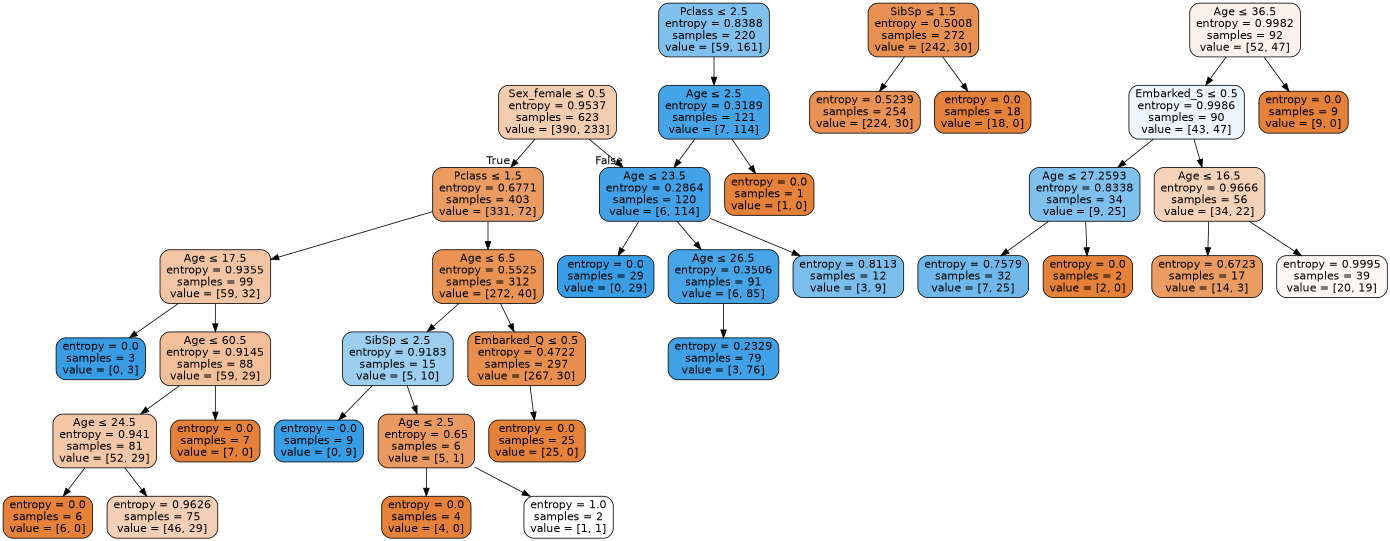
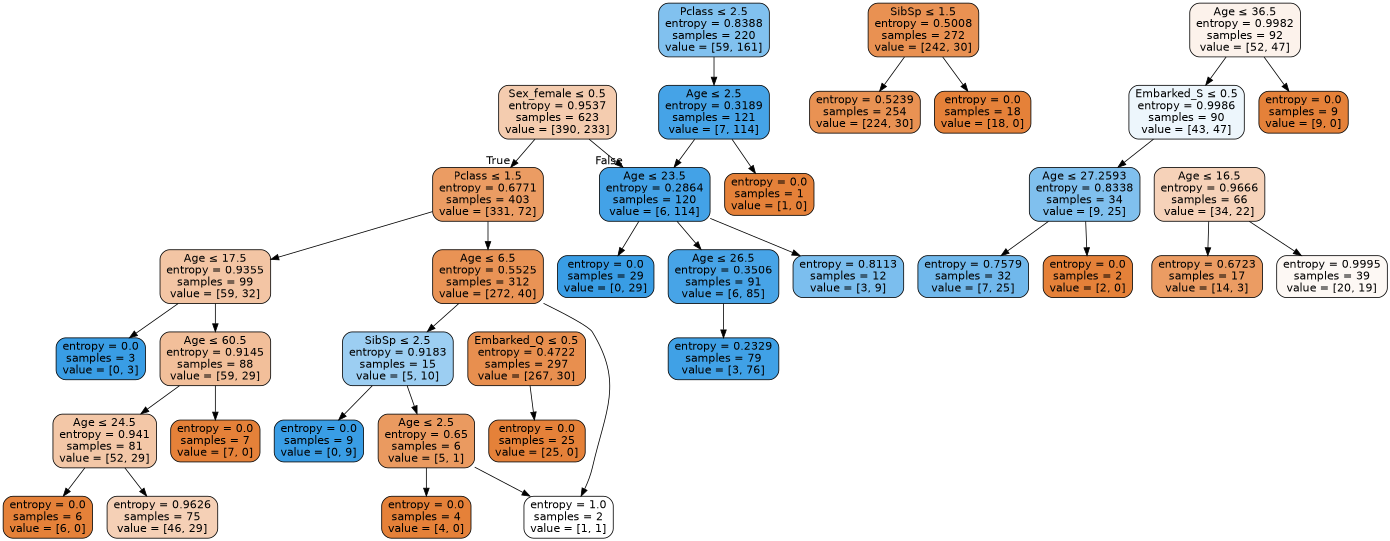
edge "Embarked_S ≤ 0.5" -> "Age ≤ 16.5": removed
node "Age ≤ 16.5": text "samples = 56" -> "samples = 66"
edge "Age ≤ 6.5" -> "Embarked_Q ≤ 0.5": now "Age ≤ 6.5" -> "entropy = 1.0"
